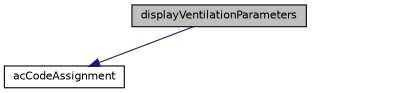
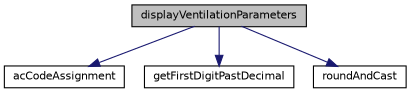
node "getFirstDigitPastDecimal": added
node "roundAndCast": added
